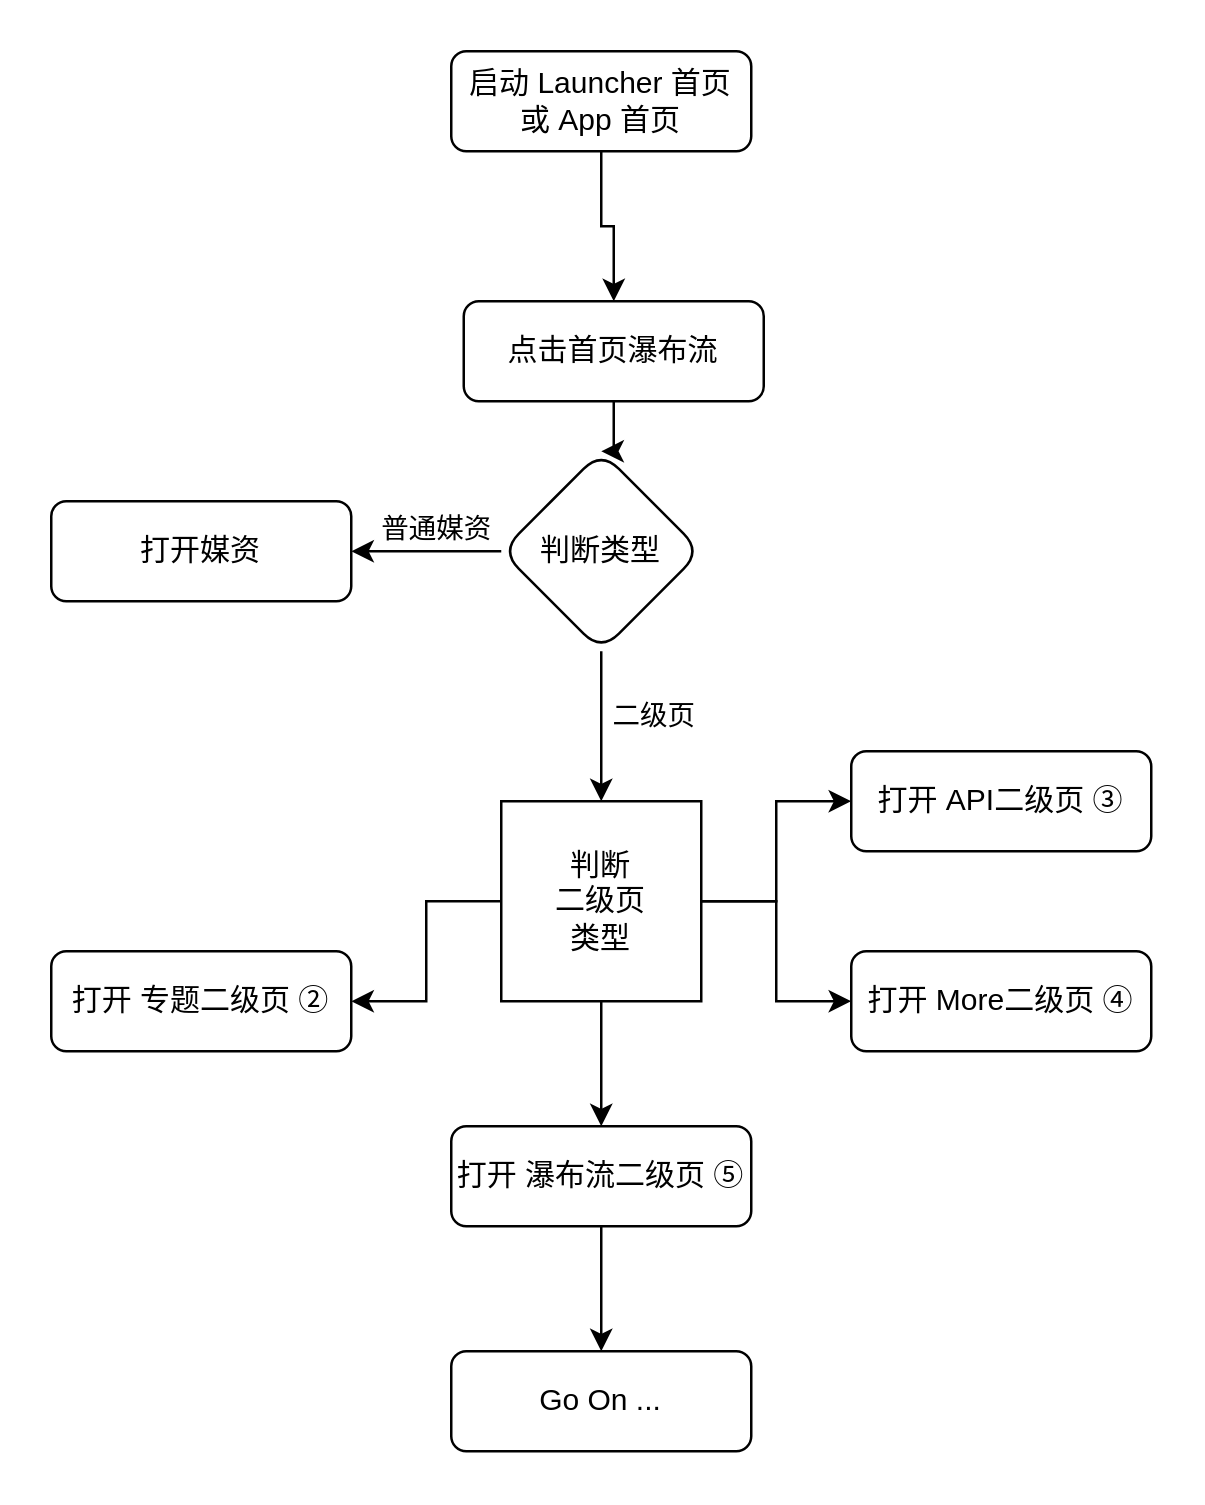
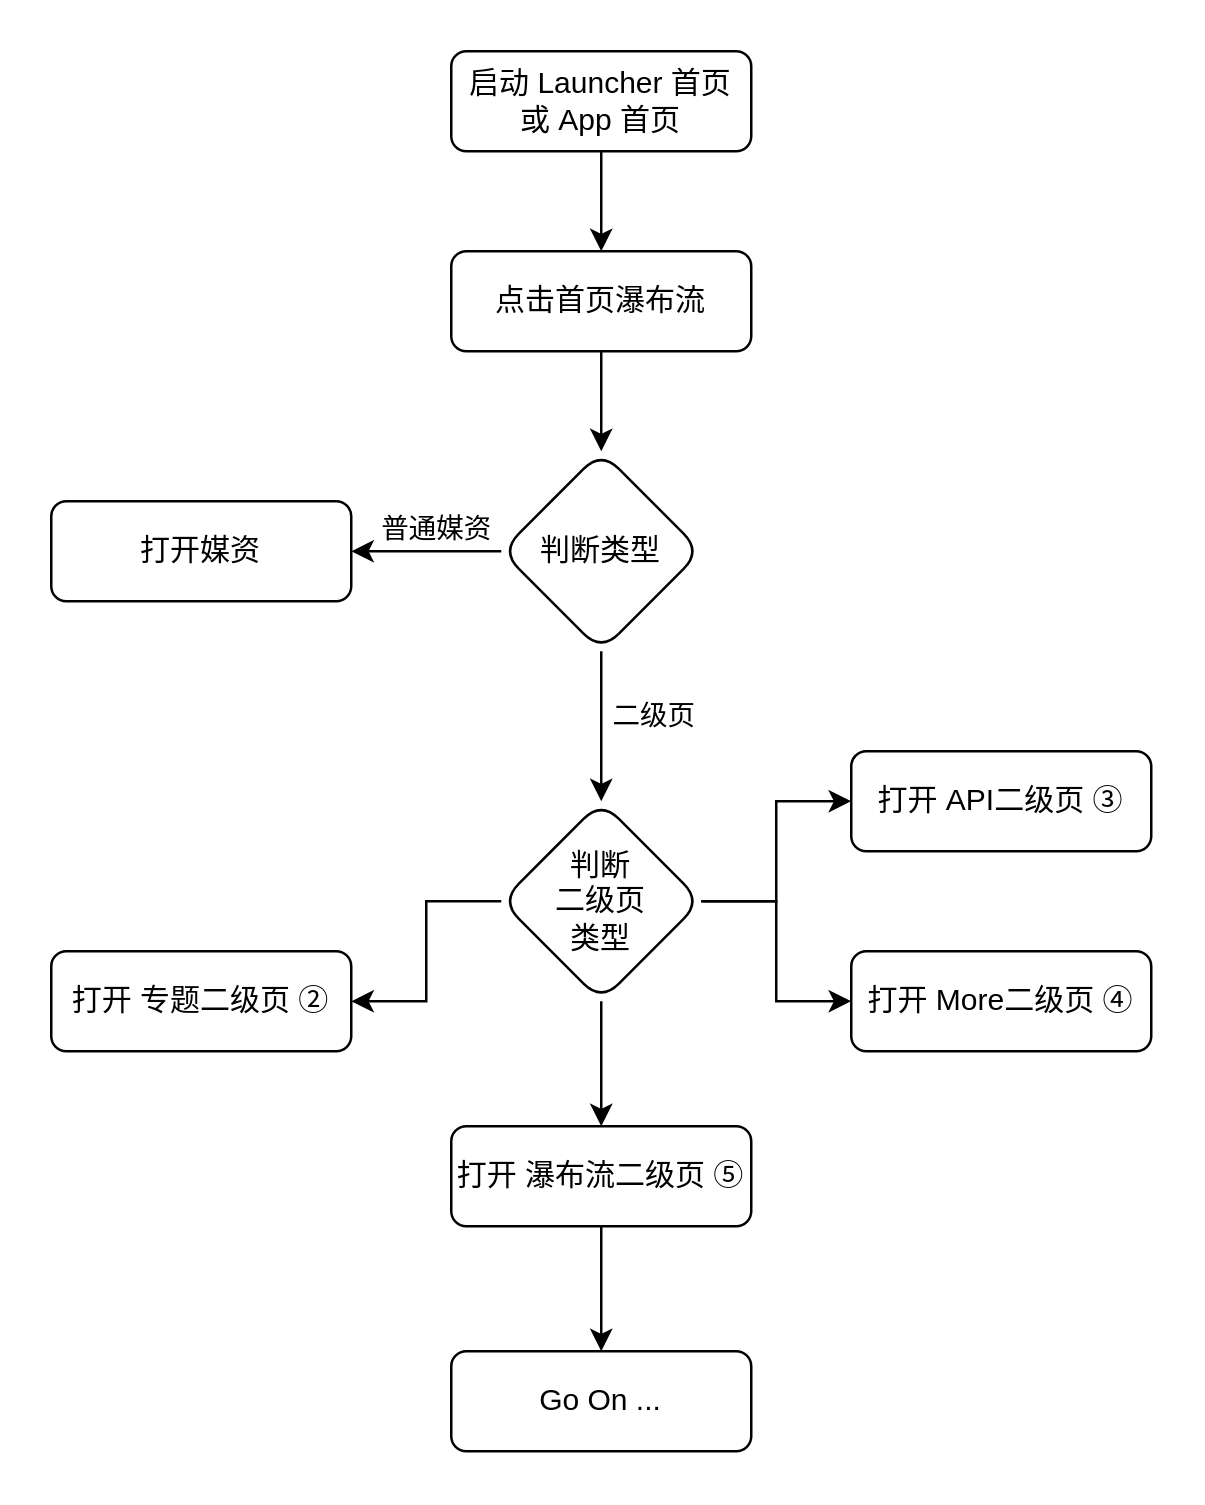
node "点击首页瀑布流": moved (614, 351) -> (601, 301)
node "判断 二级页 类型": shape rectangle -> diamond
